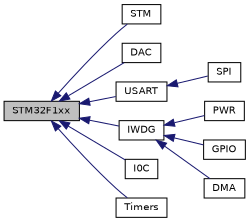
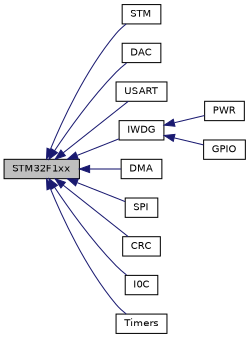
edge "SPI" -> "USART": now "SPI" -> "STM32F1xx"
edge "DMA" -> "IWDG": now "DMA" -> "STM32F1xx"
node "CRC": added
